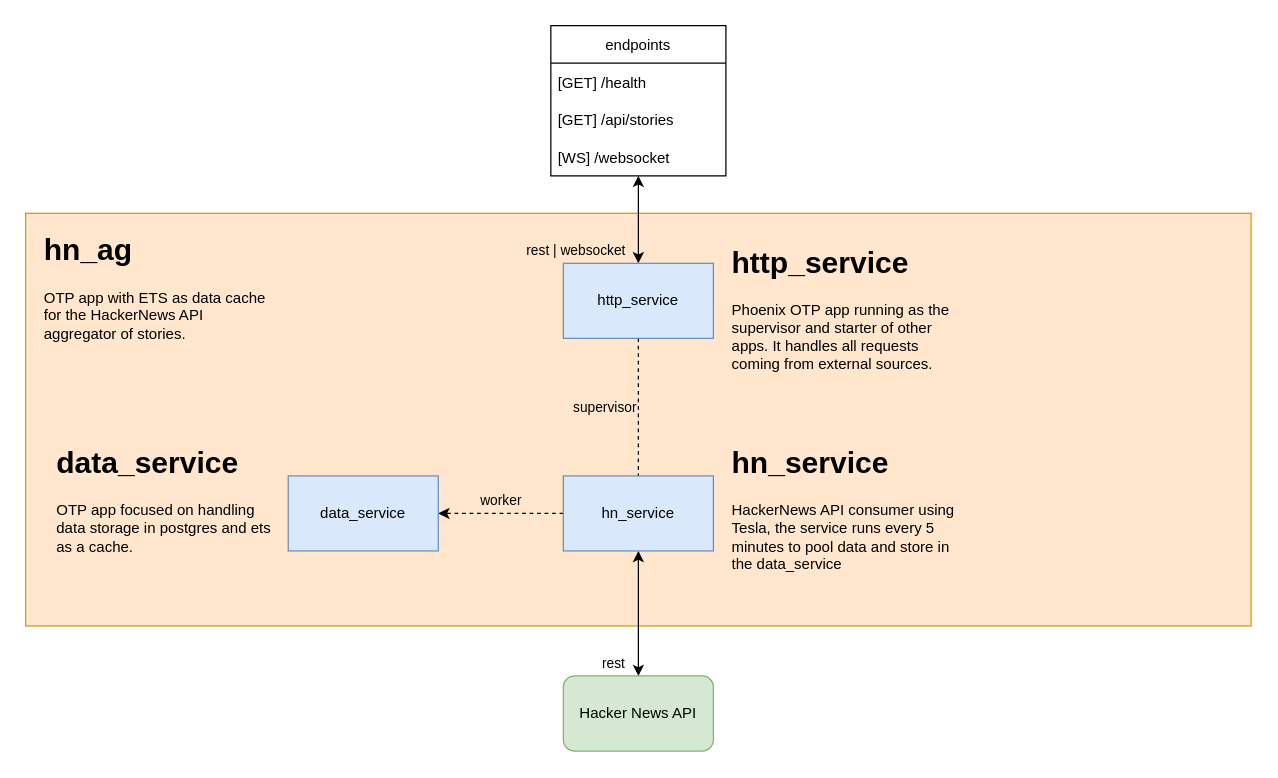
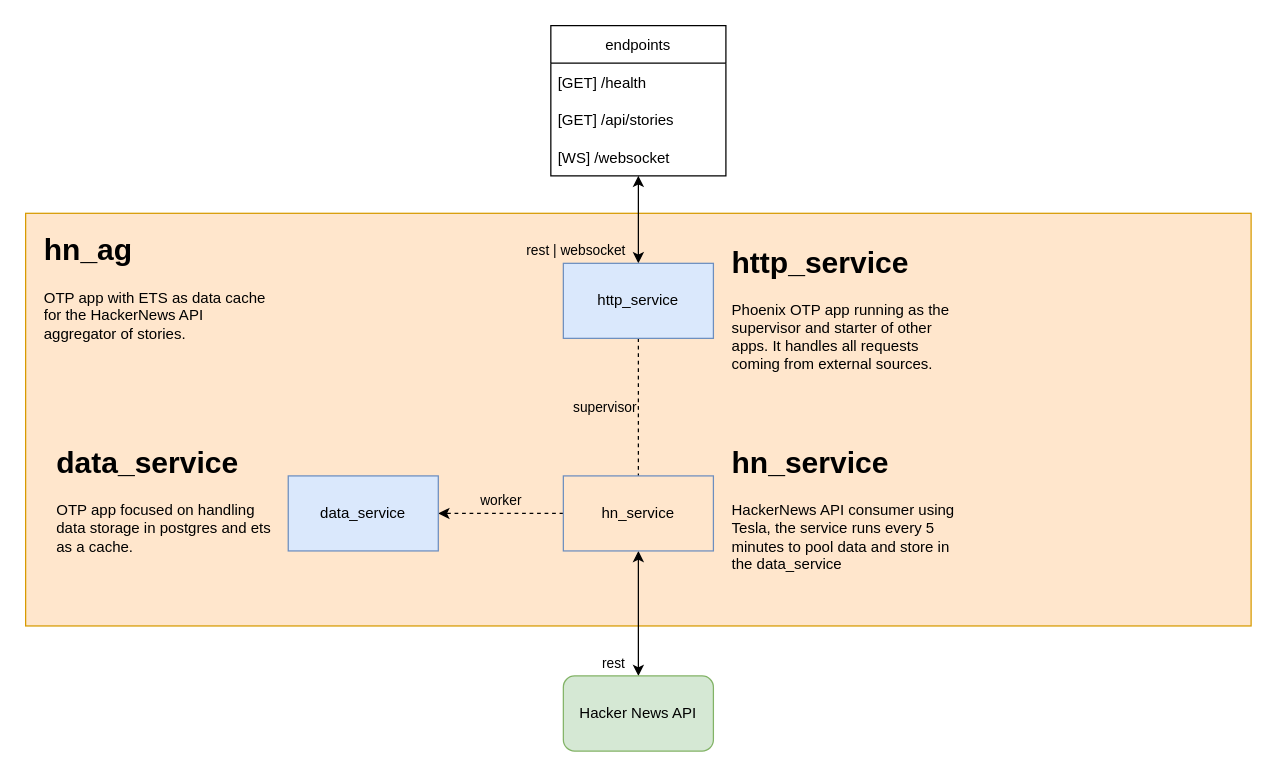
node "hn_service": fillcolor #dae8fc -> #ffe6cc
